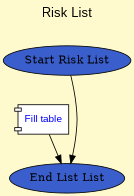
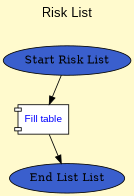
edge "Start Risk List" -> "End List List": now "Start Risk List" -> "Fill table"
